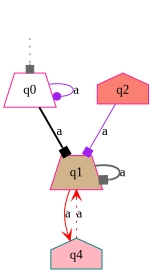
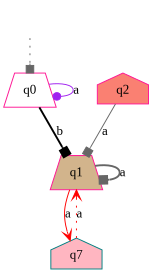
edge "q2" -> "q1": color purple -> gray40
edge "q0" -> "q1": label "a" -> "b"
node "q4": label "q4" -> "q7"
